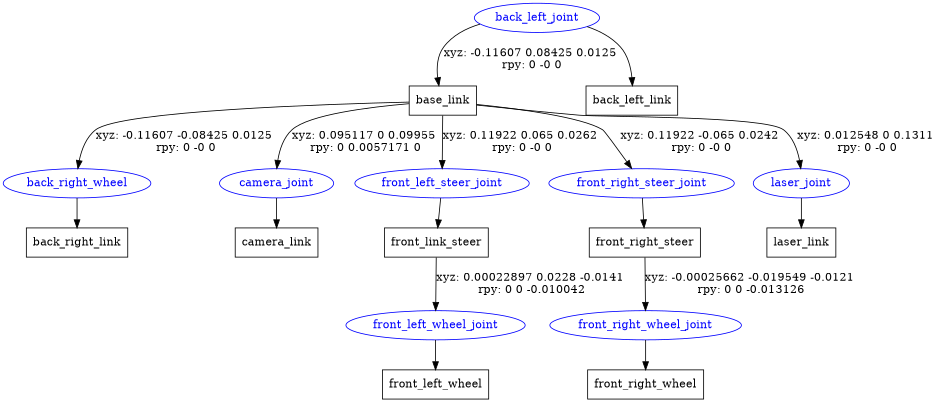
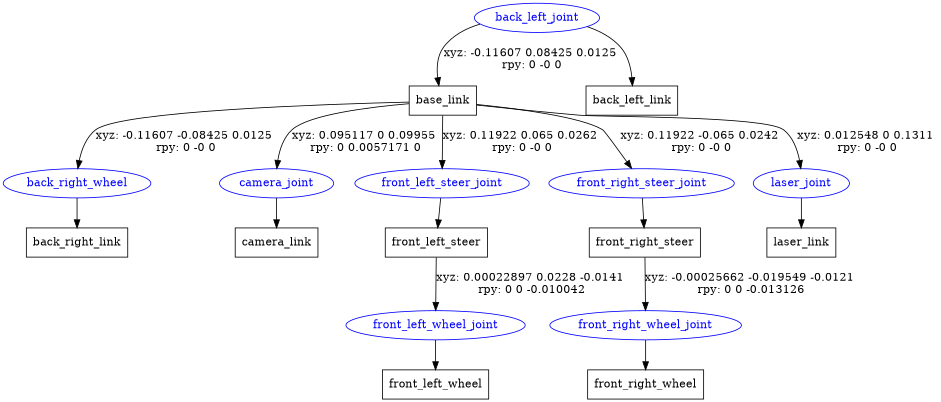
node "front_link_steer": label "front_link_steer" -> "front_left_steer"
